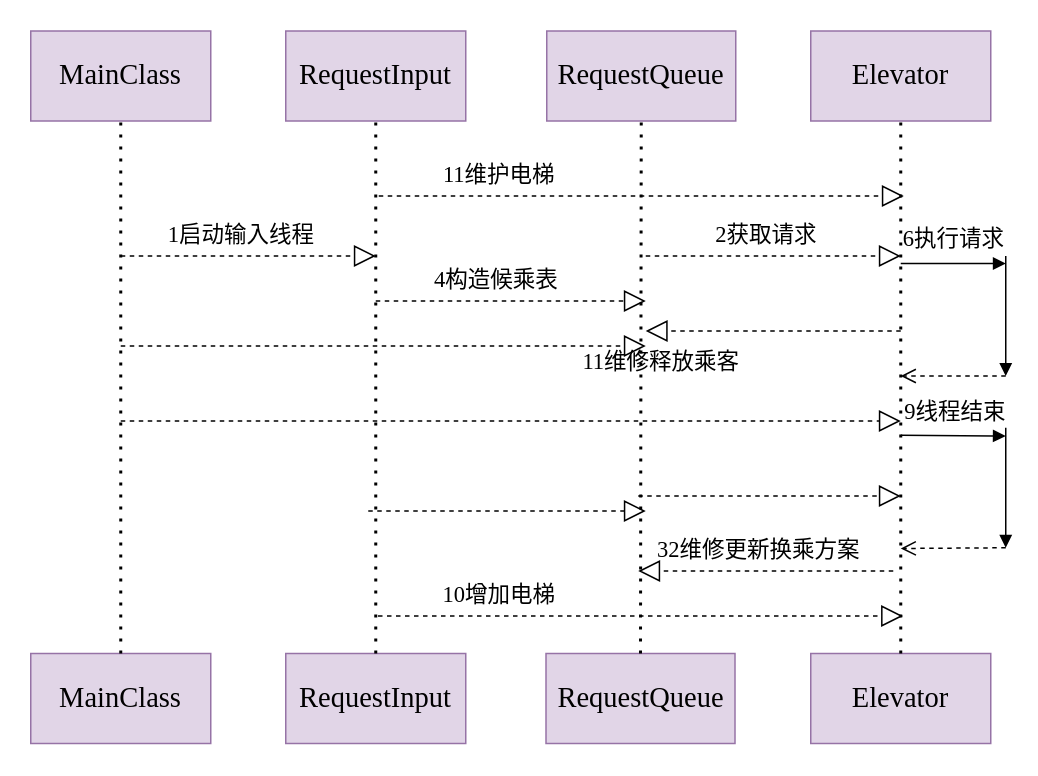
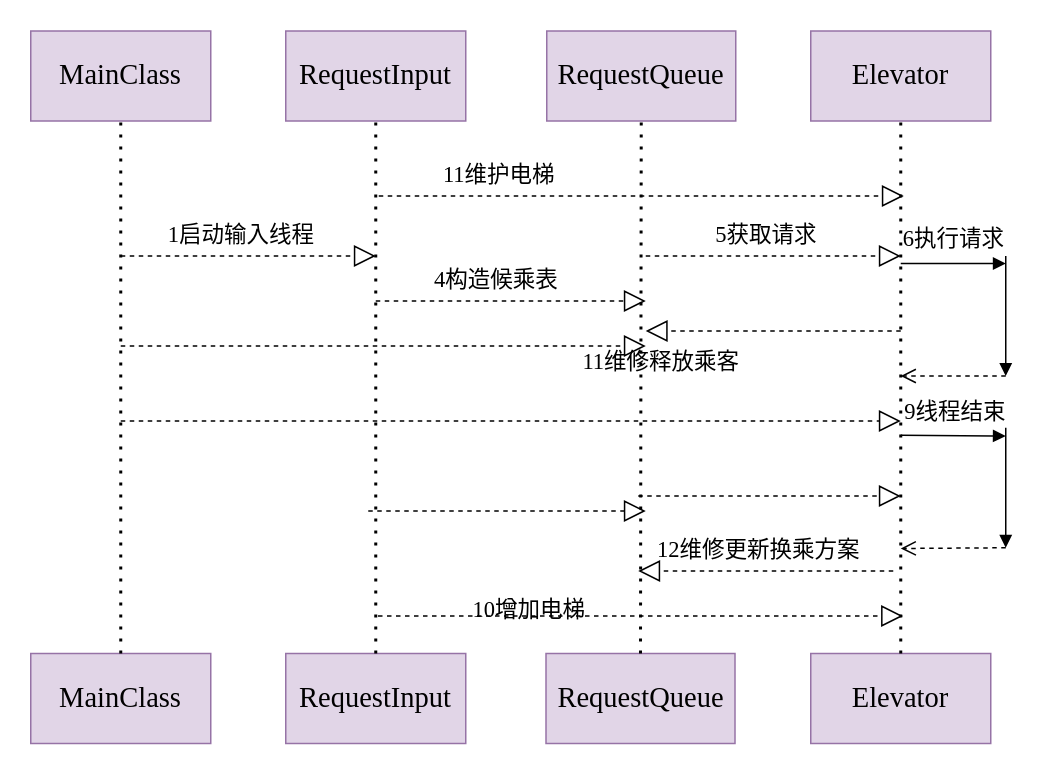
node "2获取请求": label "2获取请求" -> "5获取请求"
node "32维修更新换乘方案": label "32维修更新换乘方案" -> "12维修更新换乘方案"
node "10增加电梯": moved (498, 593) -> (528, 608)
